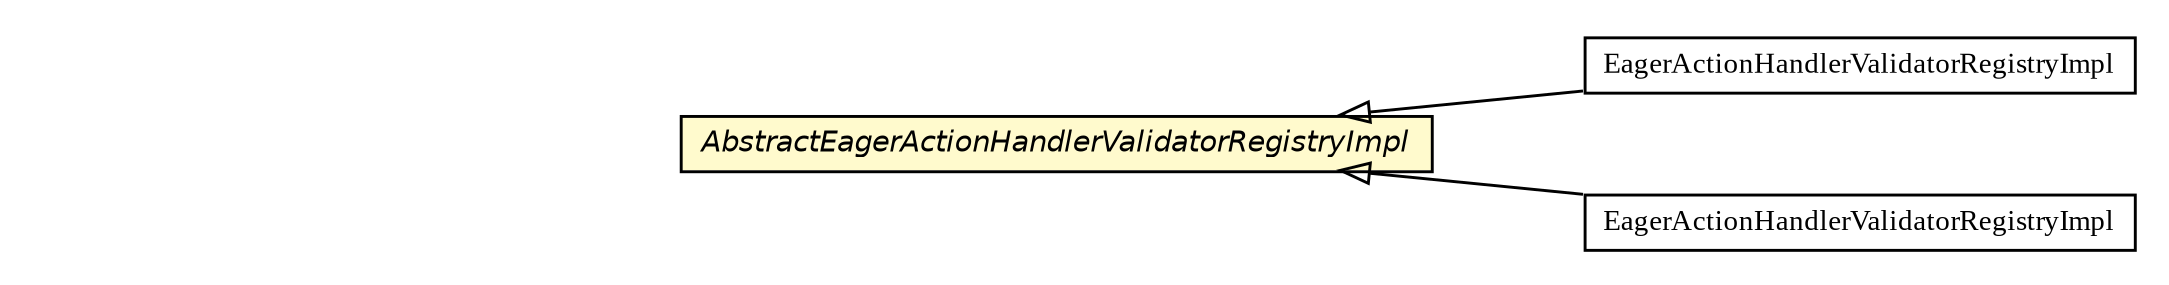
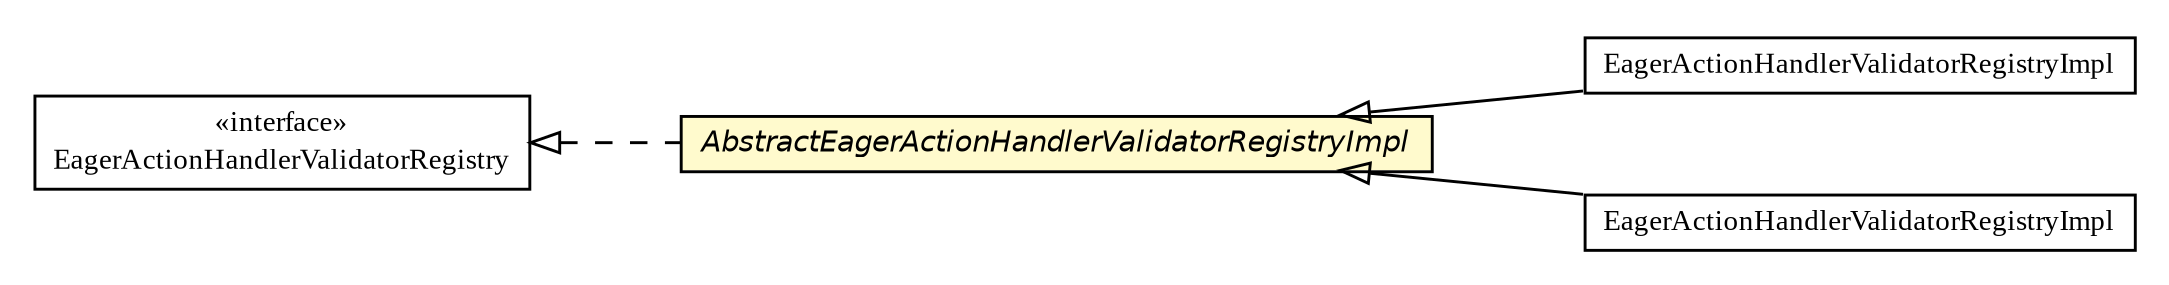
node "EagerActionHandlerValidatorRegistry": added
